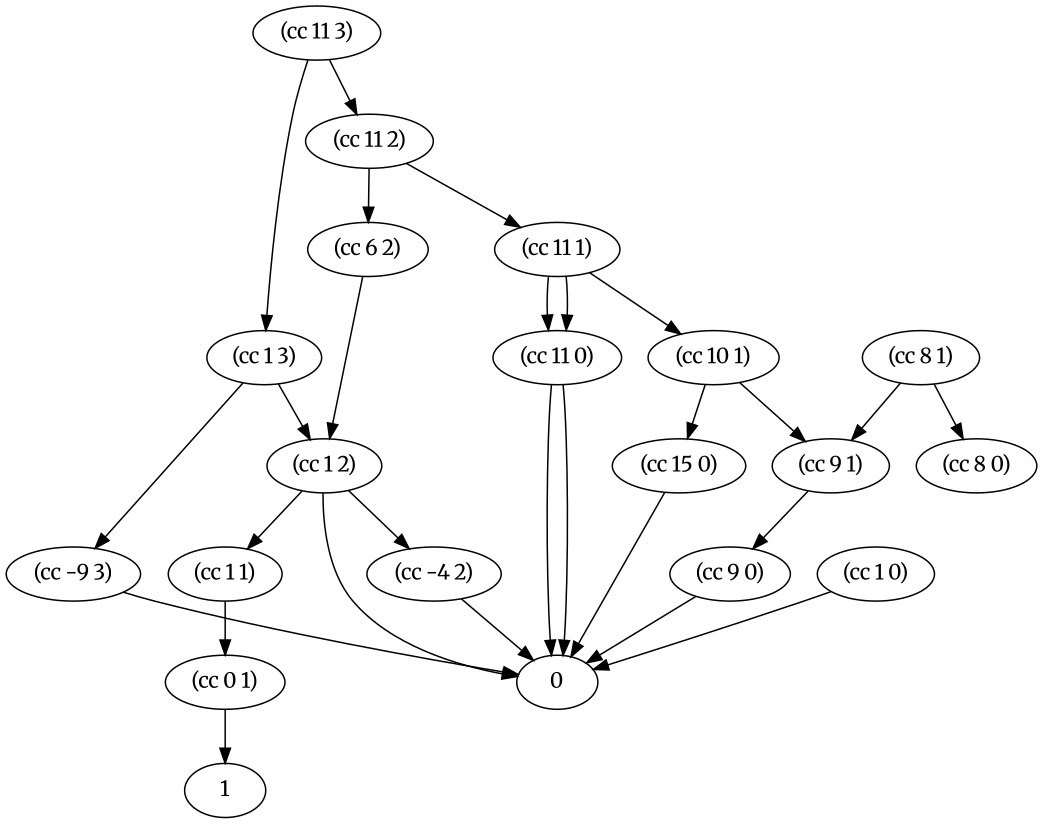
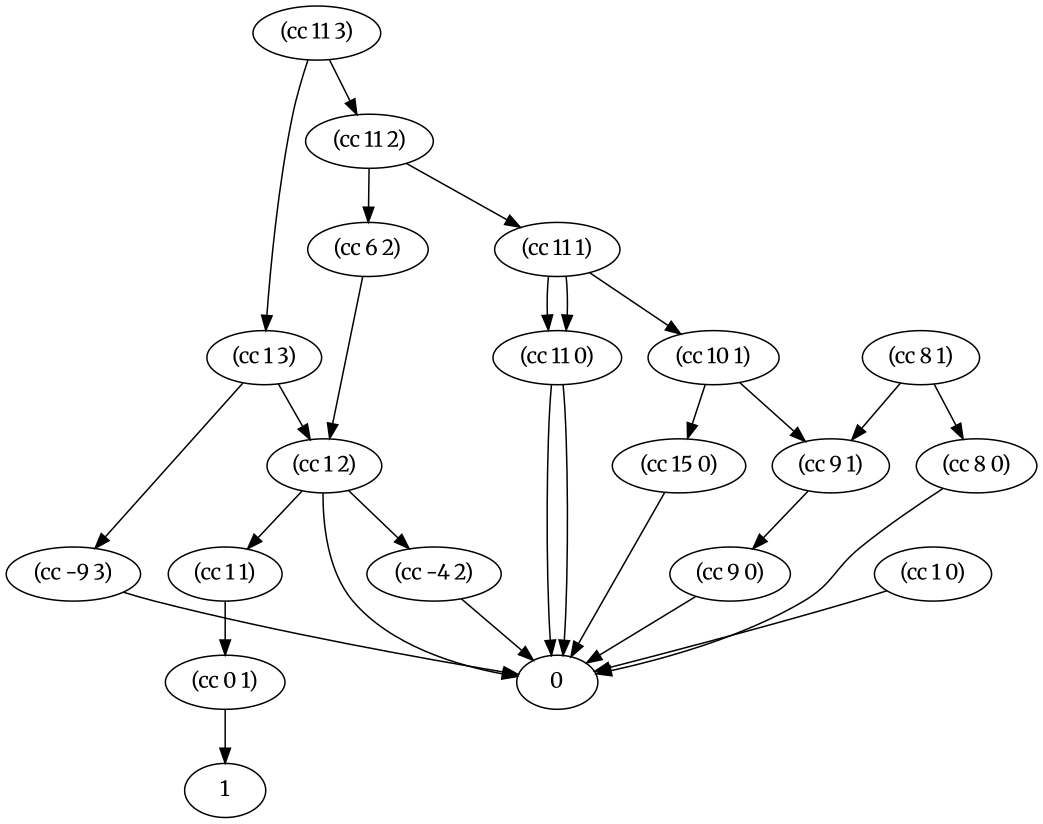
edge "(cc 8 0)" -> "0": added
